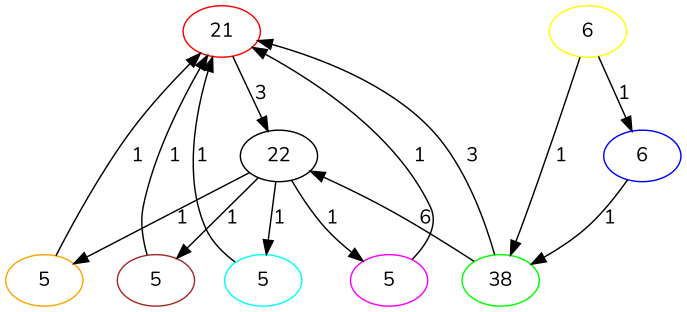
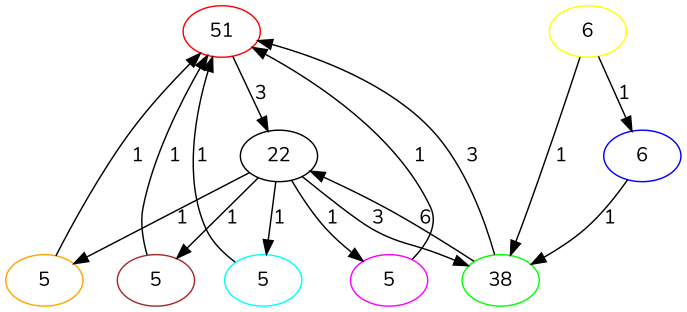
node "21": label "21" -> "51"
edge "22" -> "38": added, label "3"
